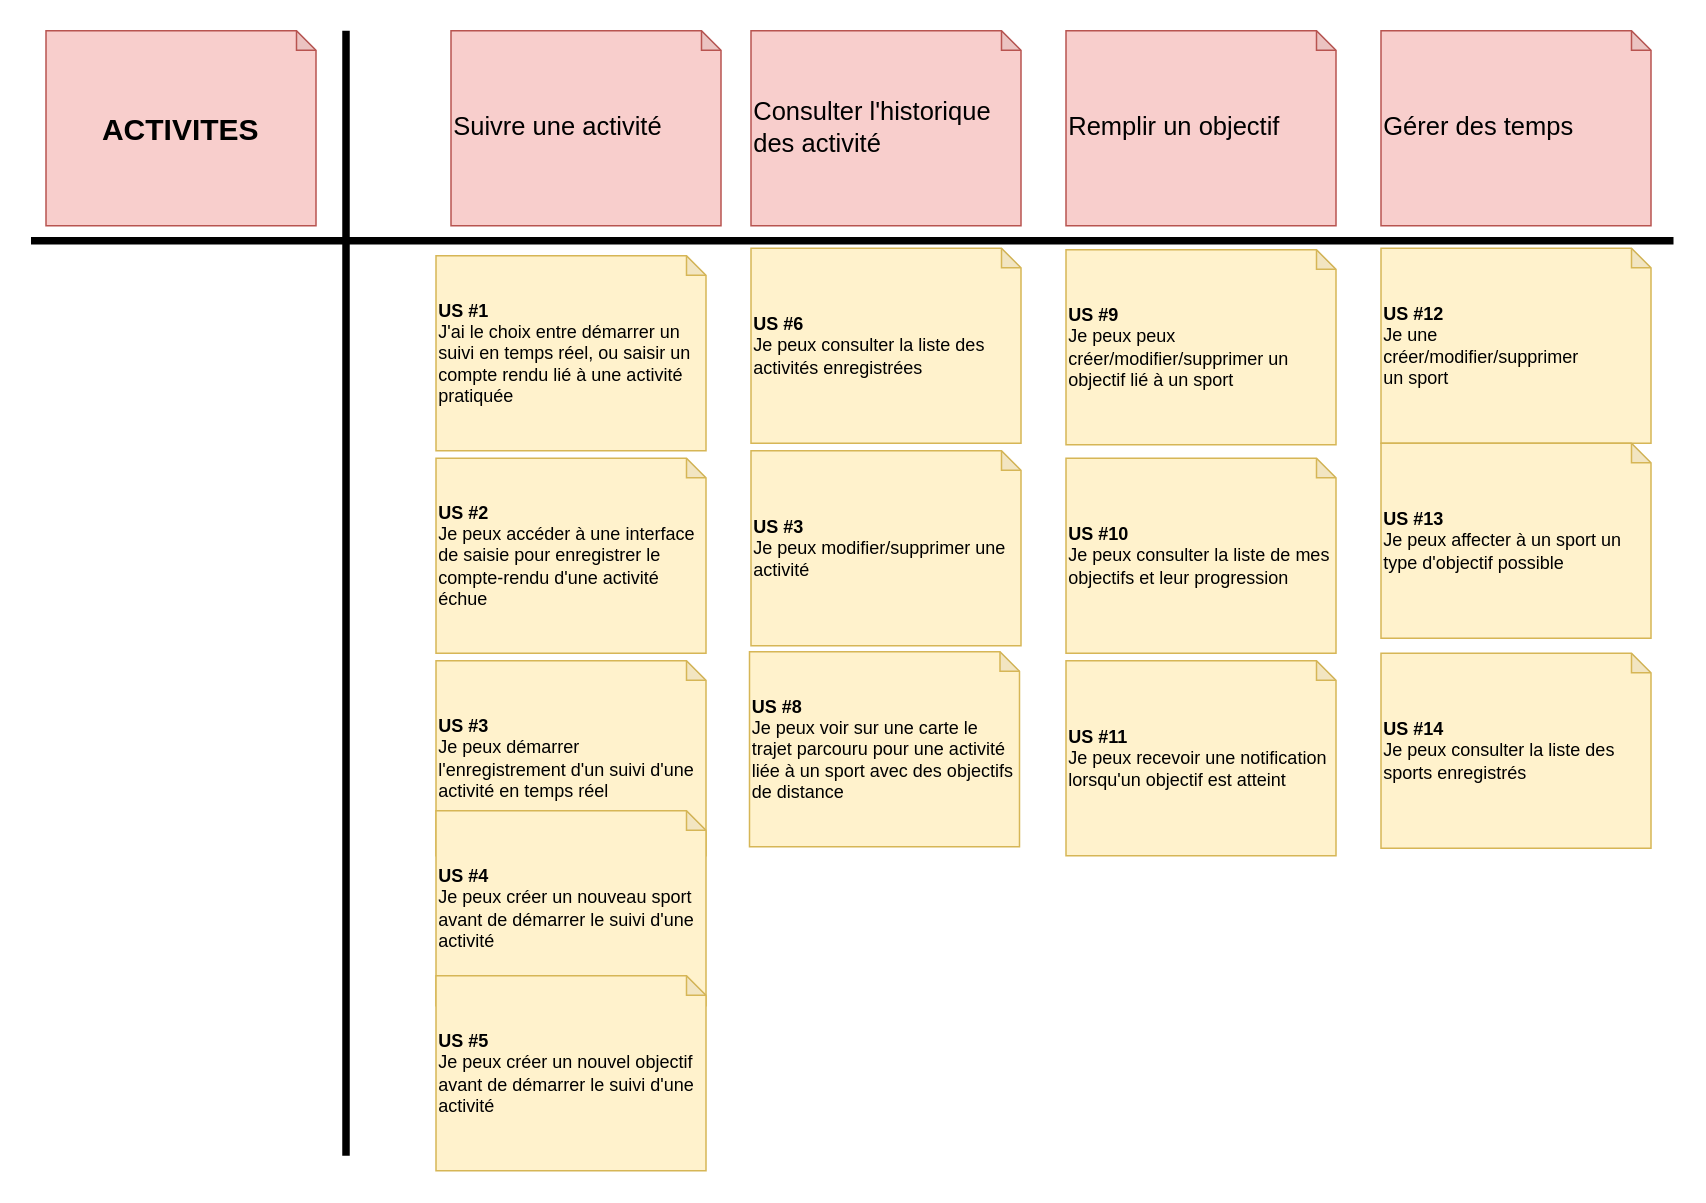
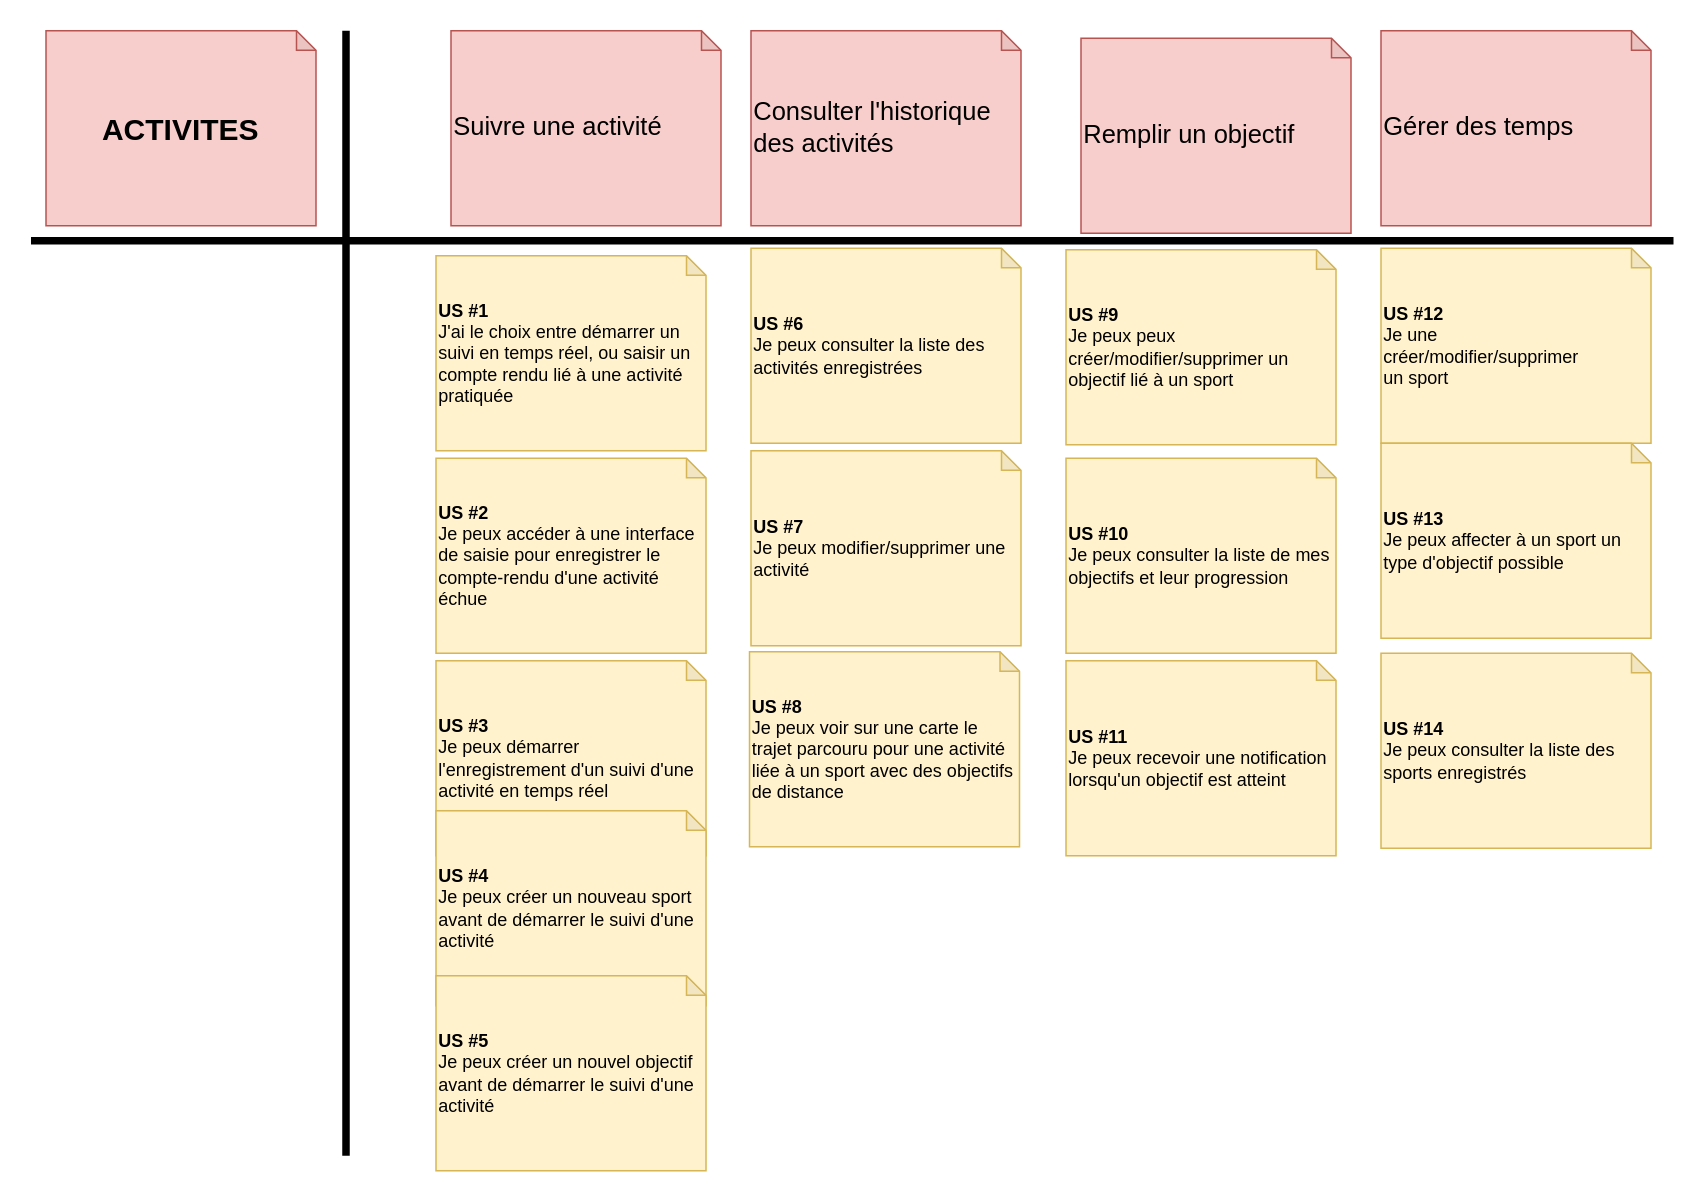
node "Consulter l'historique des activité": label "Consulter l'historique des activité" -> "Consulter l'historique des activités"
node "Remplir un objectif": moved (1201, 128) -> (1216, 136)
node "US #3 Je peux modifier/supprimer une activité": label "US #3 Je peux modifier/supprimer une activité" -> "US #7 Je peux modifier/supprimer une activité"
